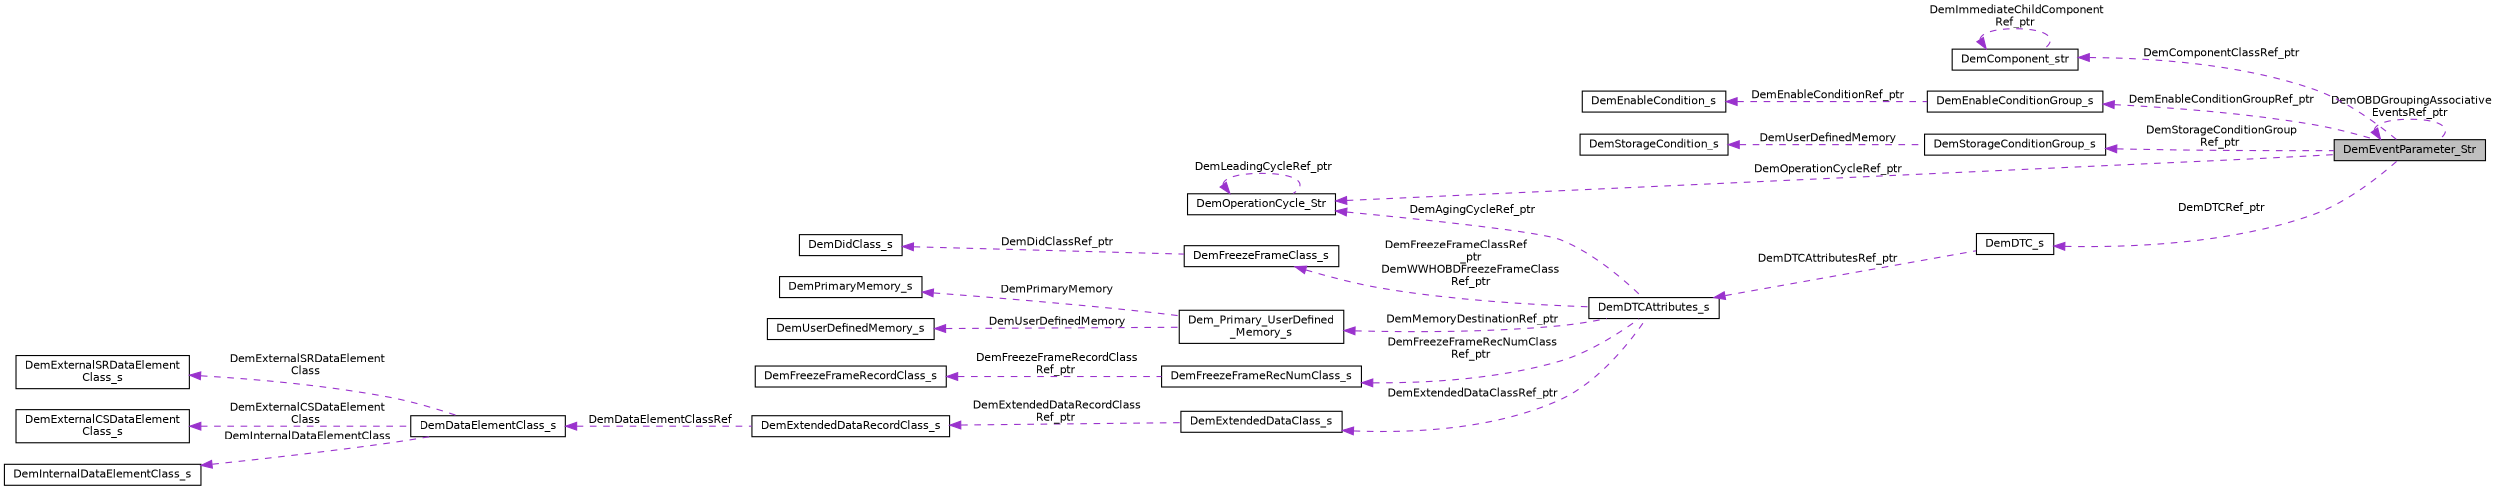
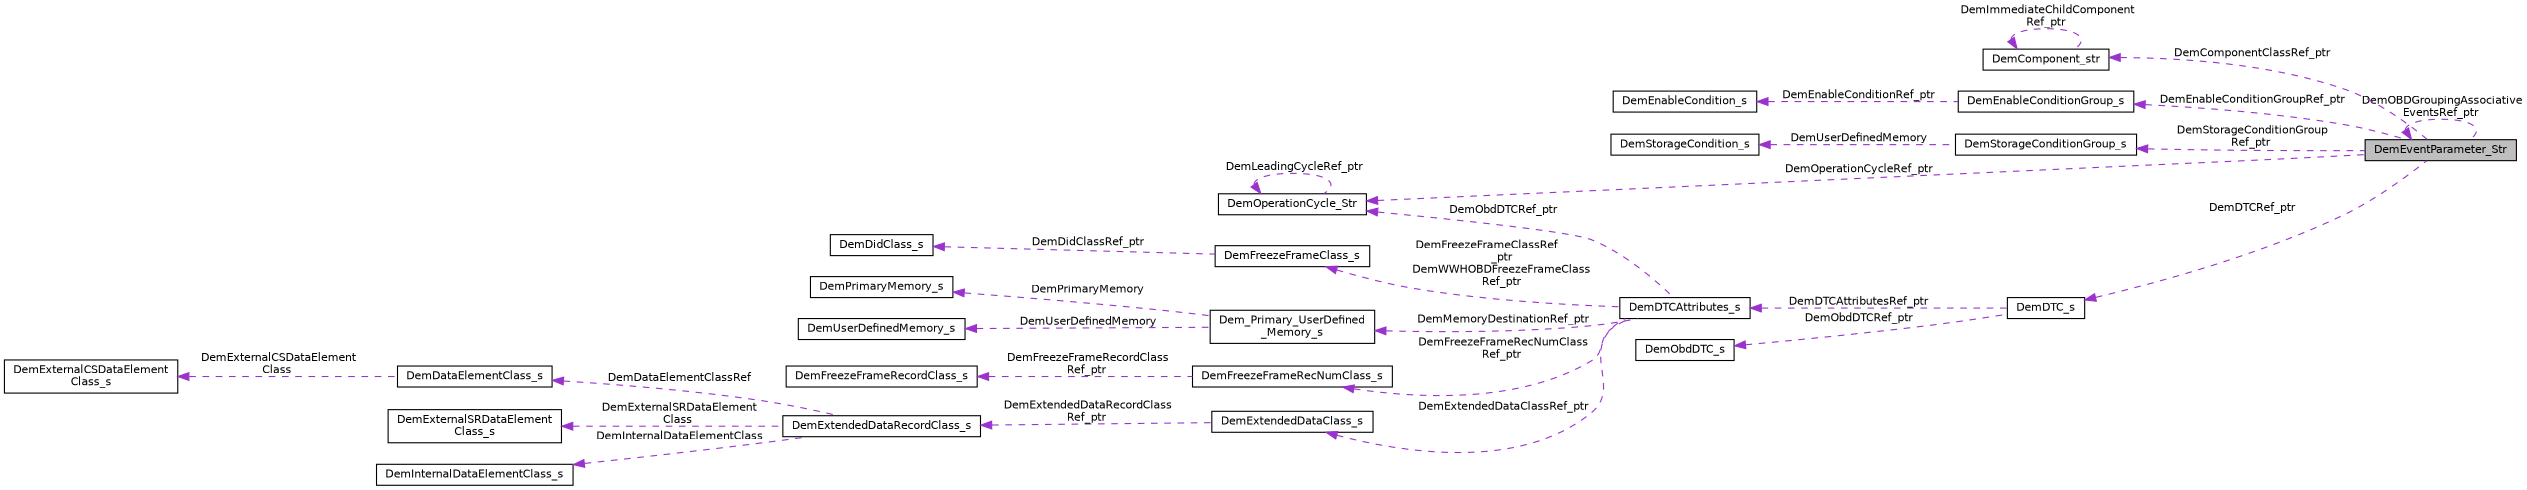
edge "DemDTCAttributes_s" -> "DemOperationCycle_Str": label " DemAgingCycleRef_ptr" -> " DemObdDTCRef_ptr"
node "DemObdDTC_s": added
edge "DemDataElementClass_s" -> "DemExternalSRDataElement Class_s": now "DemExtendedDataRecordClass_s" -> "DemExternalSRDataElement Class_s"
edge "DemDataElementClass_s" -> "DemInternalDataElementClass_s": now "DemExtendedDataRecordClass_s" -> "DemInternalDataElementClass_s"
